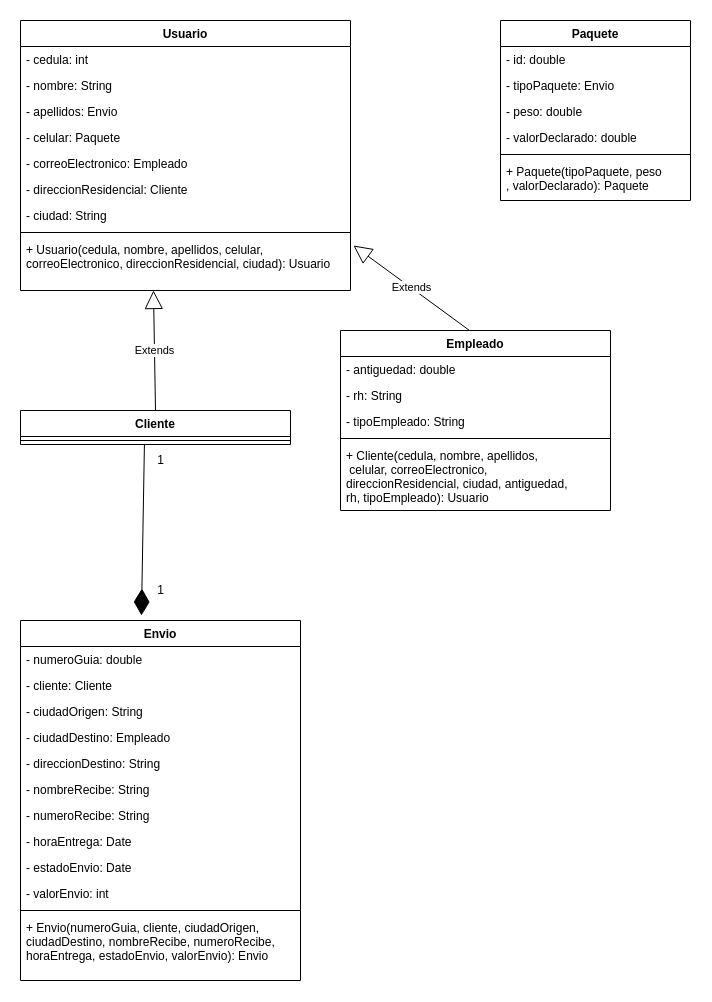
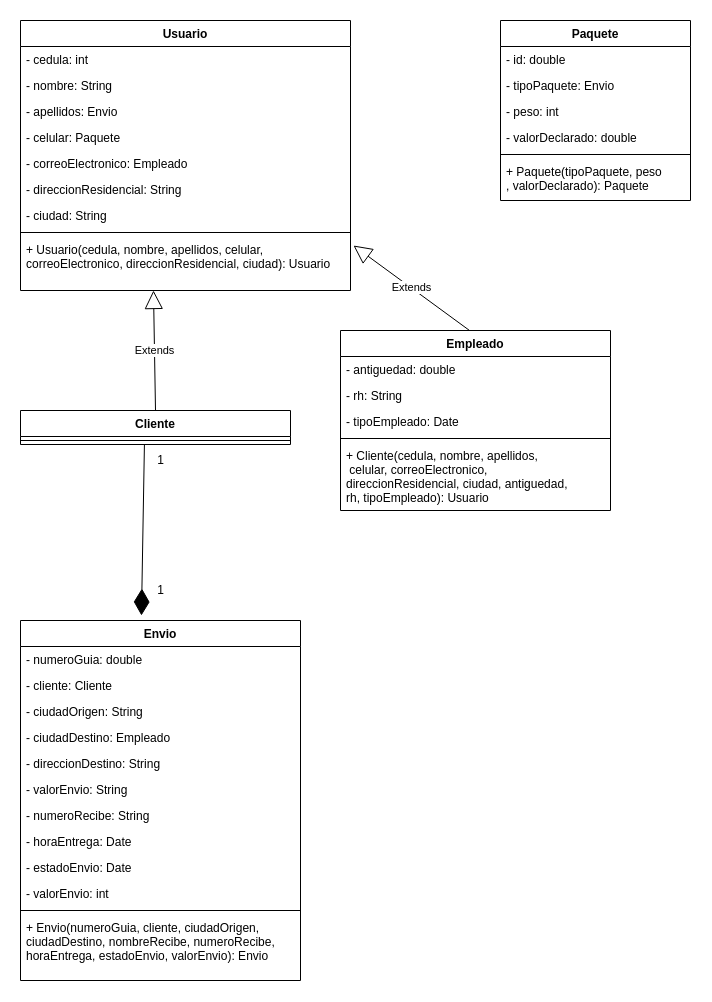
node "- peso: double": label "- peso: double" -> "- peso: int"
node "- direccionResidencial: Cliente": label "- direccionResidencial: Cliente" -> "- direccionResidencial: String"
node "- tipoEmpleado: String": label "- tipoEmpleado: String" -> "- tipoEmpleado: Date"
node "- nombreRecibe: String": label "- nombreRecibe: String" -> "- valorEnvio: String"
